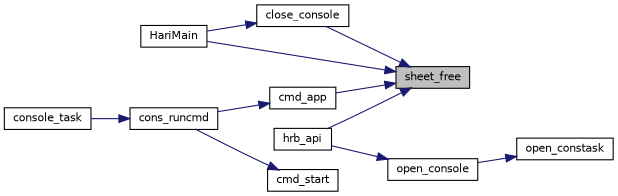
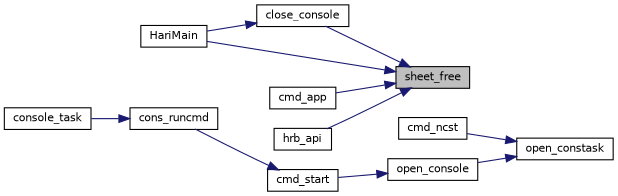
edge "cons_runcmd" -> "cmd_app": removed
node "cmd_ncst": added
edge "hrb_api" -> "open_console": now "cmd_start" -> "open_console"
